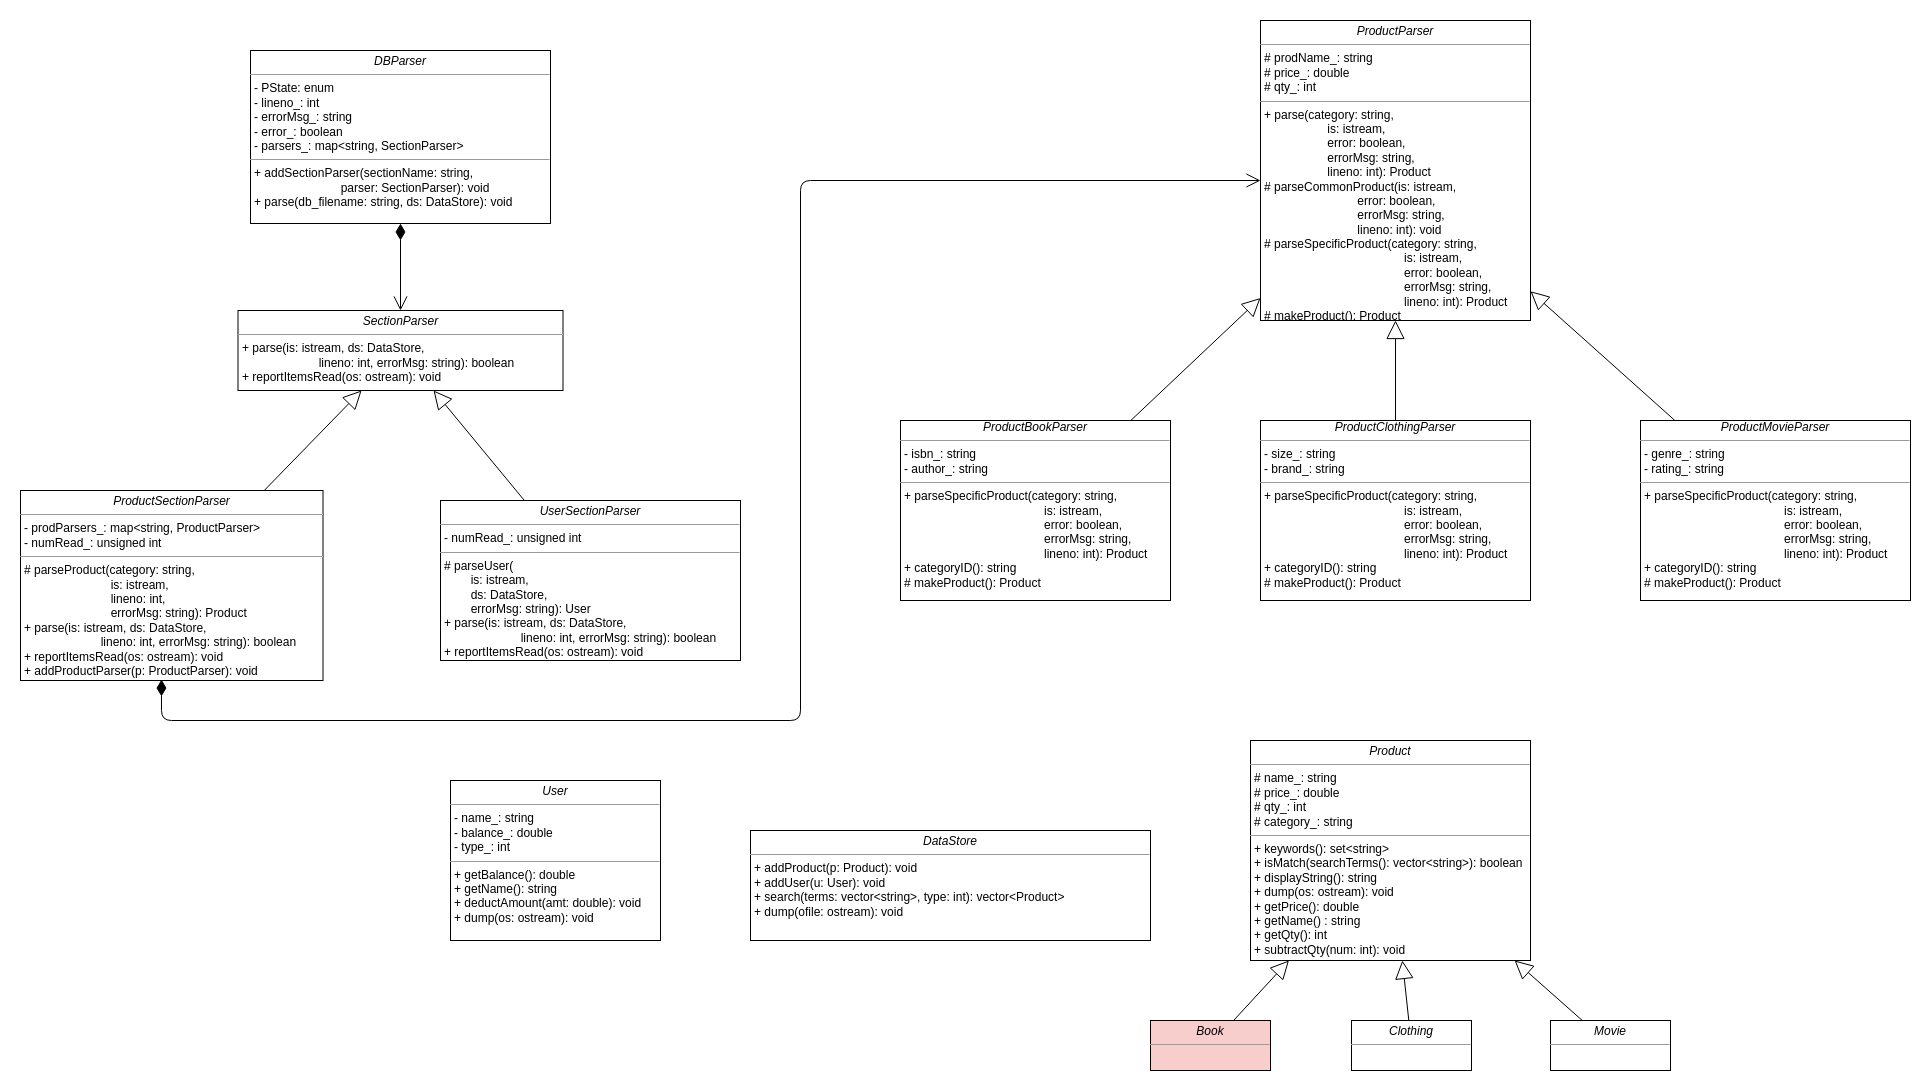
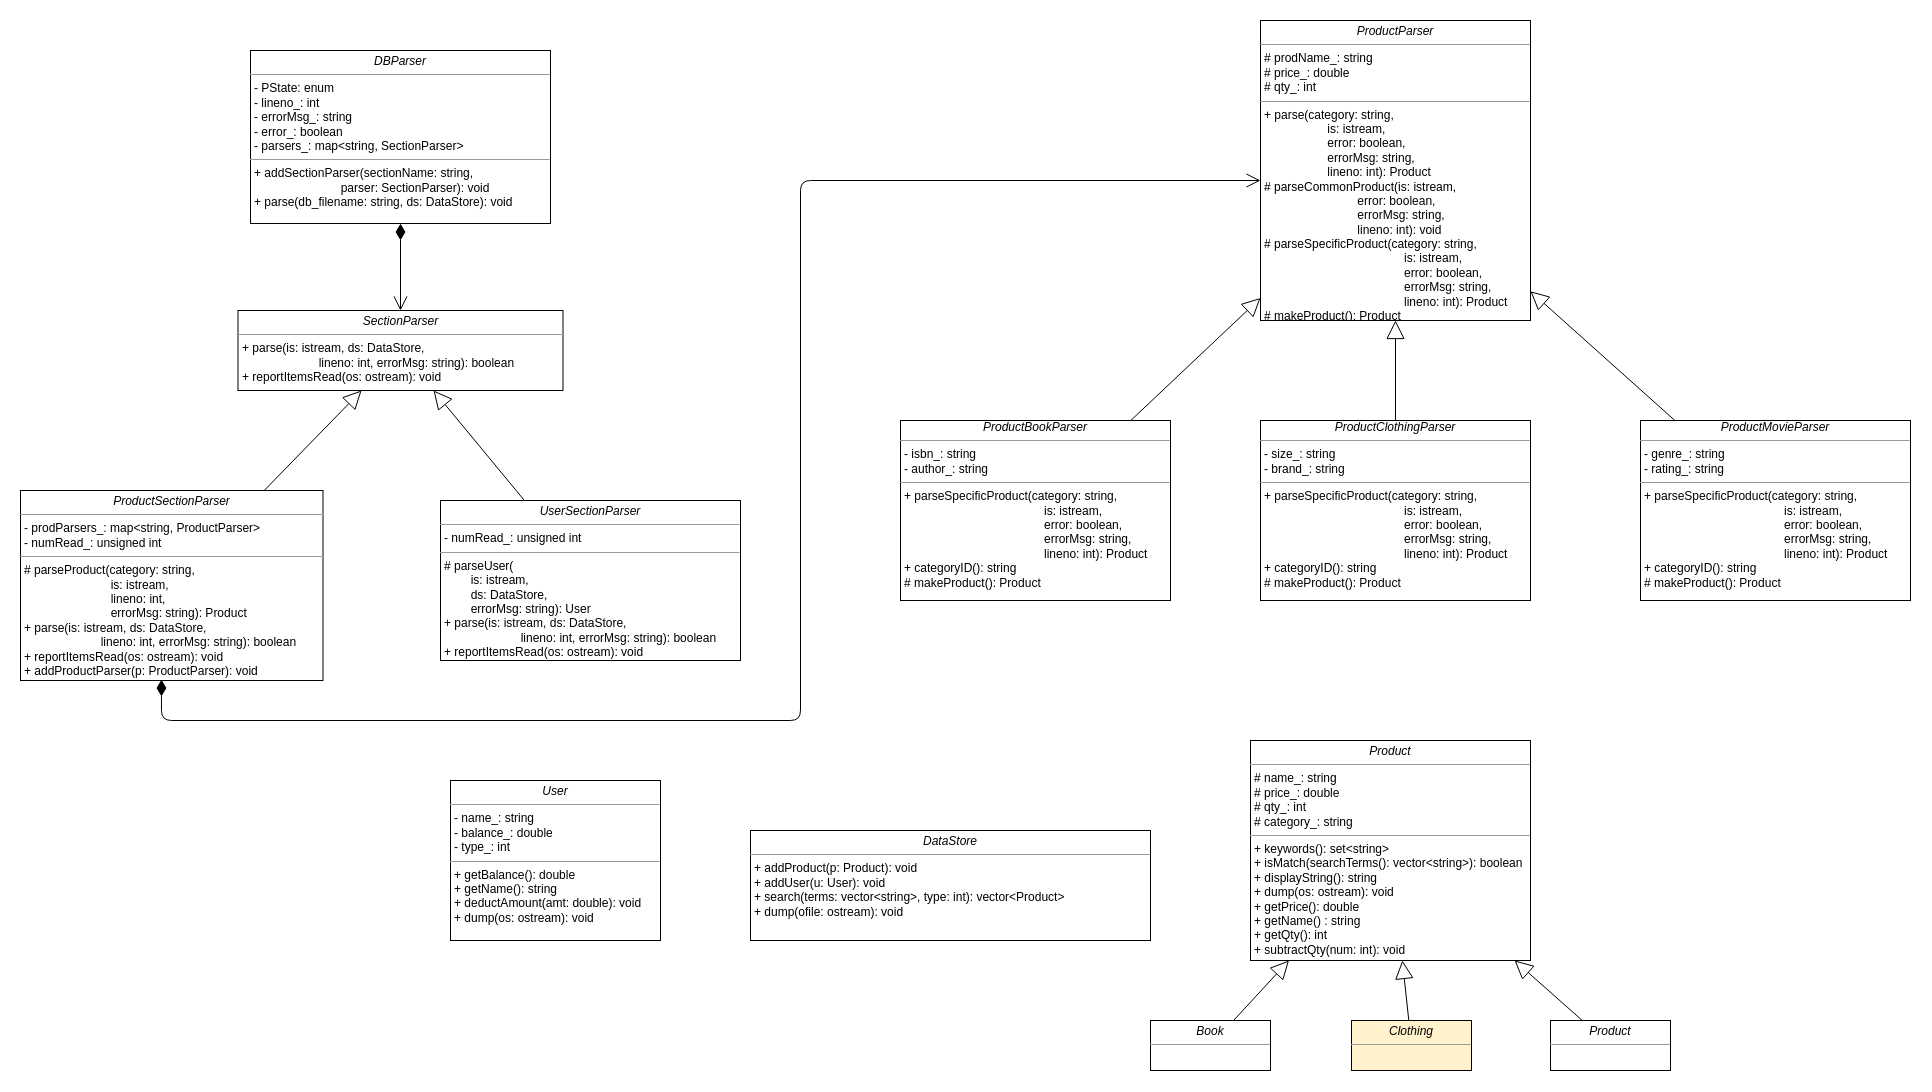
node "Movie": label "Movie" -> "Product"
node "Book": fillcolor #f8cecc -> #ffffff
node "Clothing": fillcolor #ffffff -> #fff2cc
